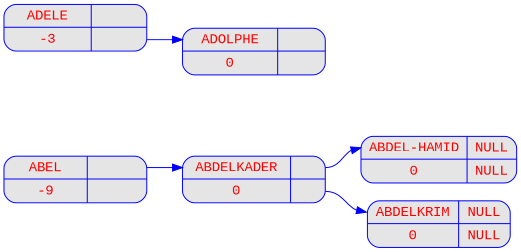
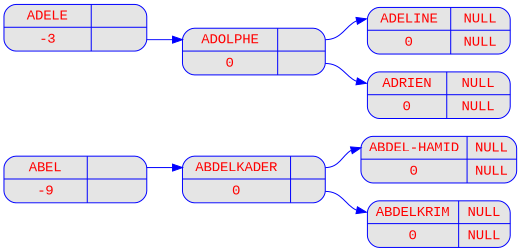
node "ADELINE": added
node "ADRIEN": added
